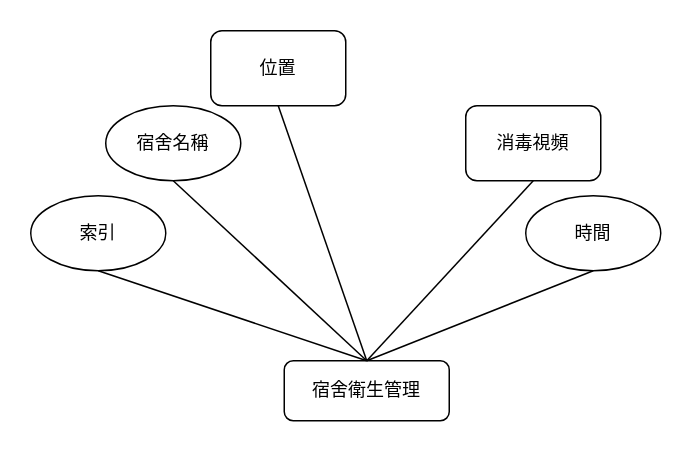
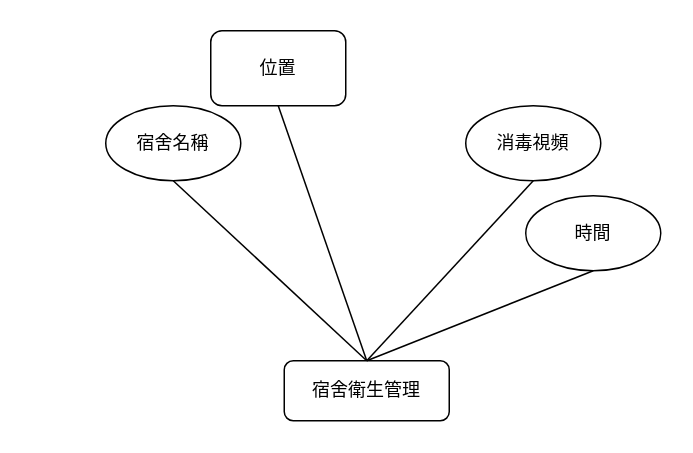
node "消毒視頻": shape rounded rectangle -> ellipse
node "索引": removed
edge "索引" -- "宿舍衛生管理": removed
